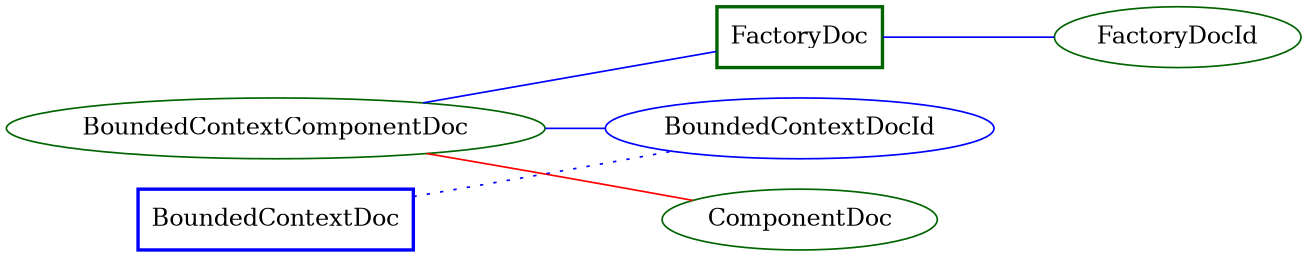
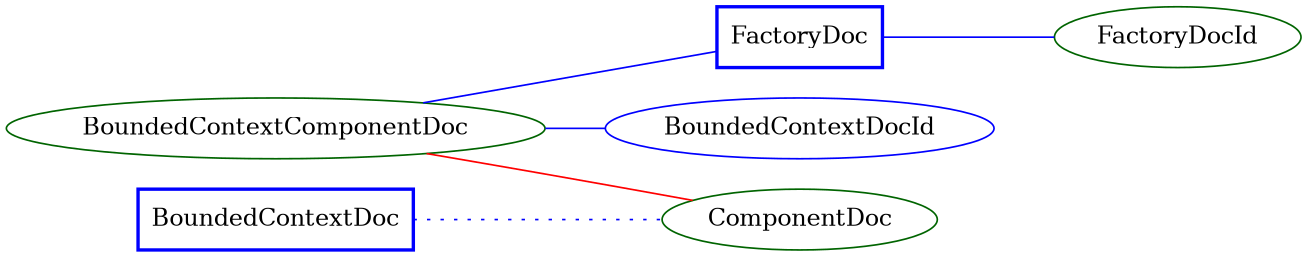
node "FactoryDoc": color darkgreen -> blue
edge "BoundedContextDocId" -- "BoundedContextDoc": now "ComponentDoc" -- "BoundedContextDoc"
